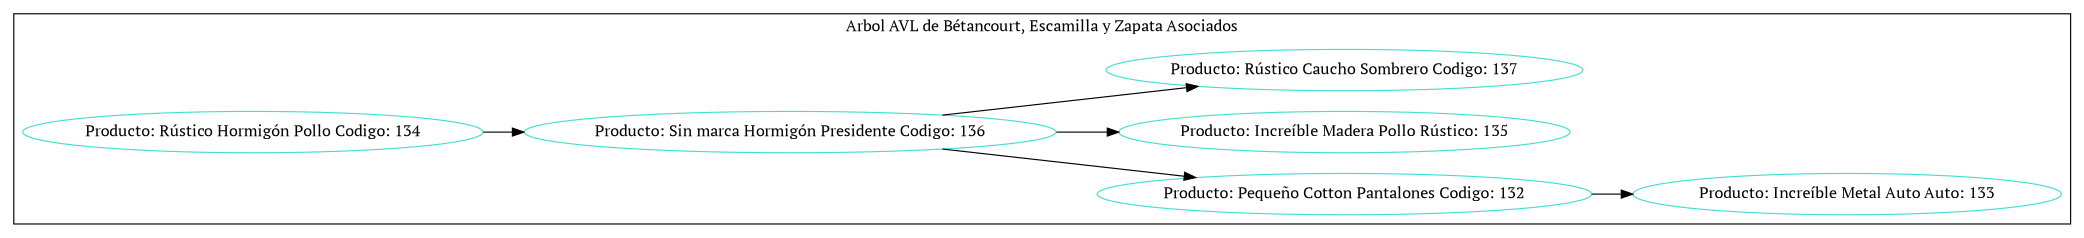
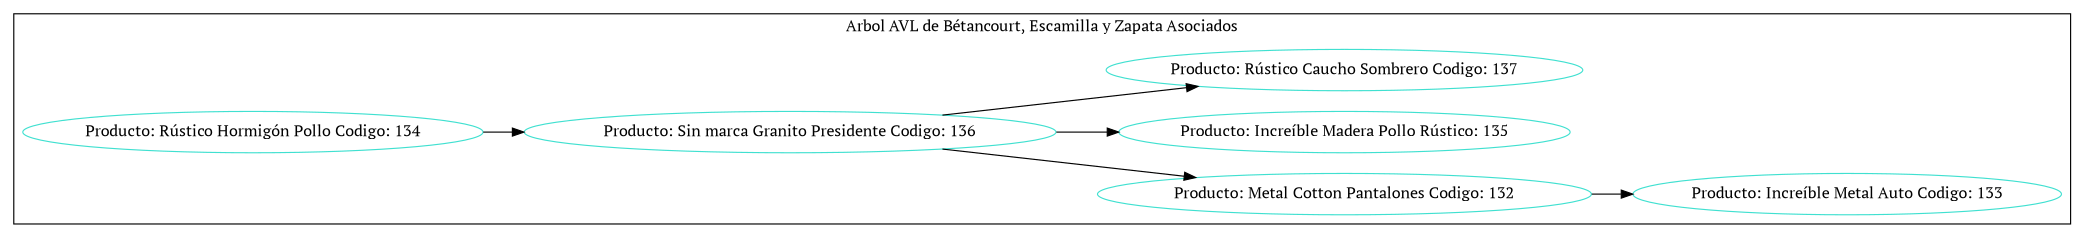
node "Producto: Sin marca Hormigón Presidente Codigo: 136": label "Producto: Sin marca Hormigón Presidente Codigo: 136" -> "Producto: Sin marca Granito Presidente Codigo: 136"
node "Producto: Pequeño Cotton Pantalones Codigo: 132": label "Producto: Pequeño Cotton Pantalones Codigo: 132" -> "Producto: Metal Cotton Pantalones Codigo: 132"
node "Producto: Increíble Metal Auto Auto: 133": label "Producto: Increíble Metal Auto Auto: 133" -> "Producto: Increíble Metal Auto Codigo: 133"
